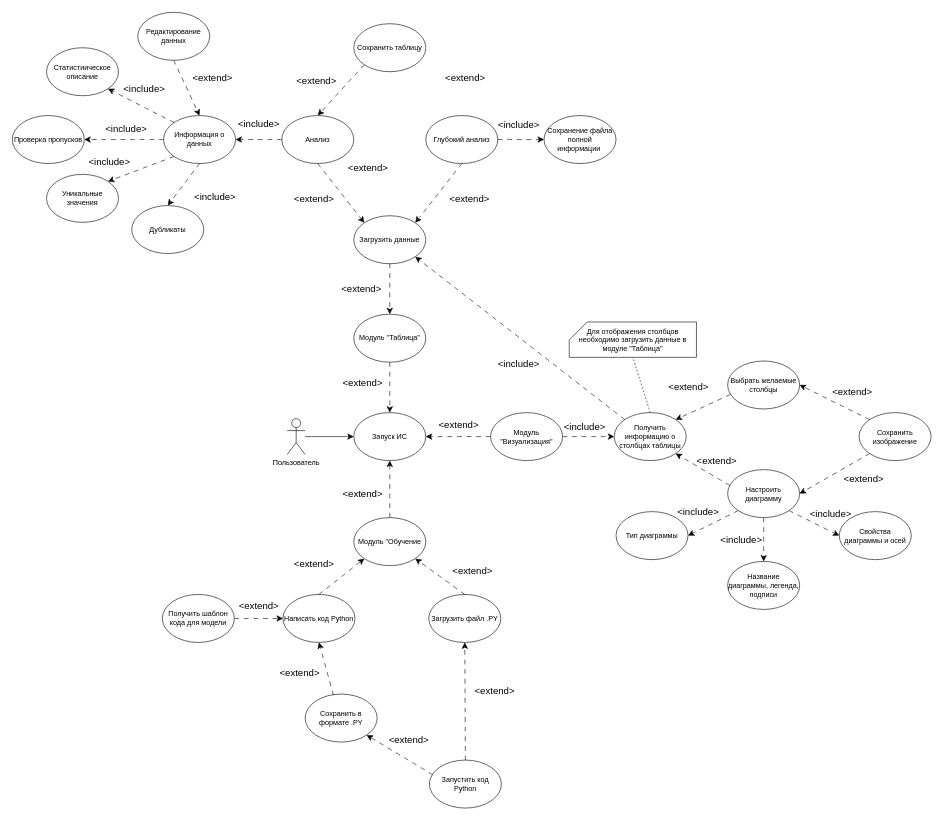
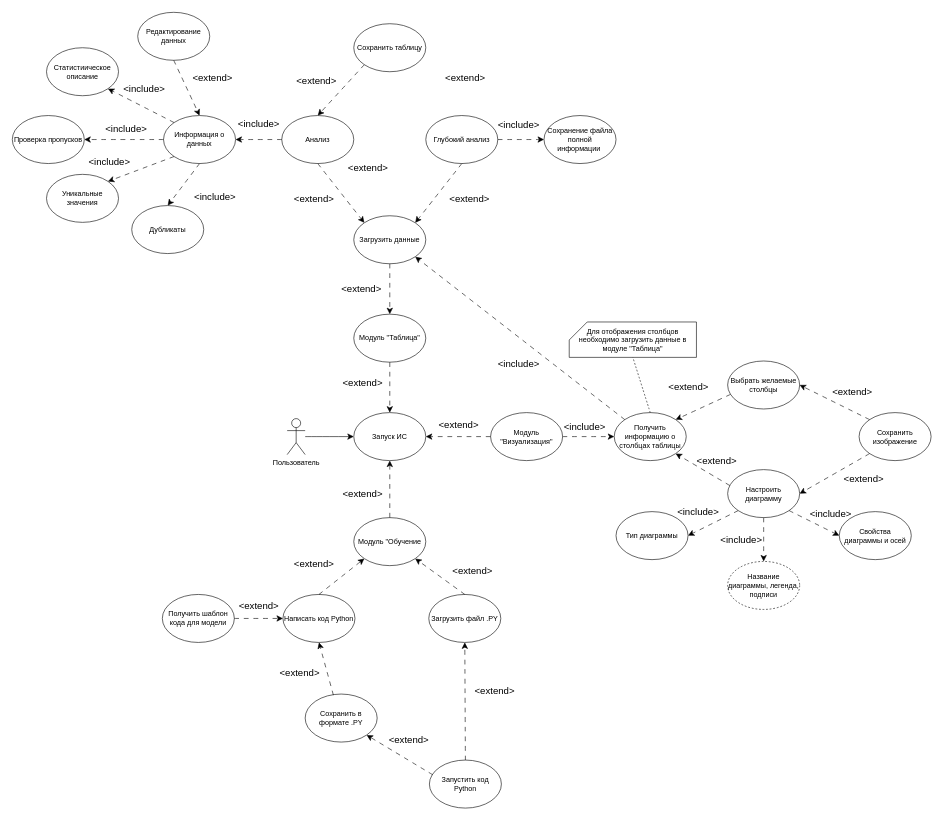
node "Название диаграммы, легенда, подписи": style solid -> dashed
